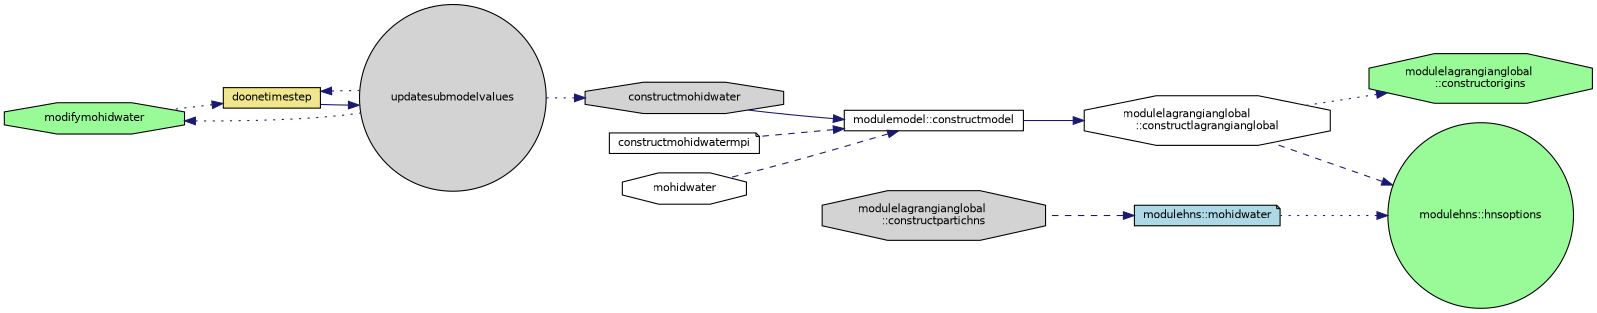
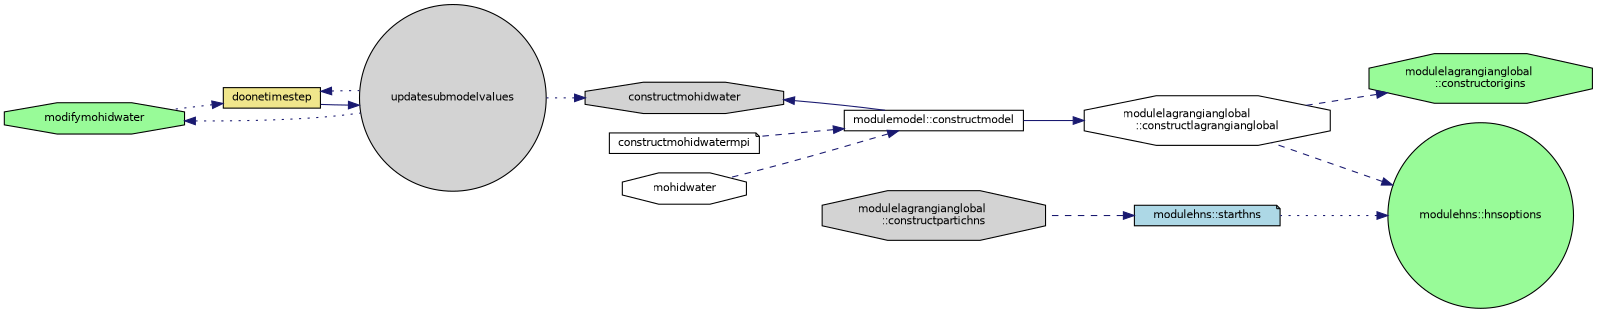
edge "modulelagrangianglobal ::constructlagrangianglobal" -> "modulelagrangianglobal ::constructorigins": style dotted -> dashed
edge "constructmohidwater" -> "modulemodel::constructmodel": reversed
node "modulehns::mohidwater": label "modulehns::mohidwater" -> "modulehns::starthns"
